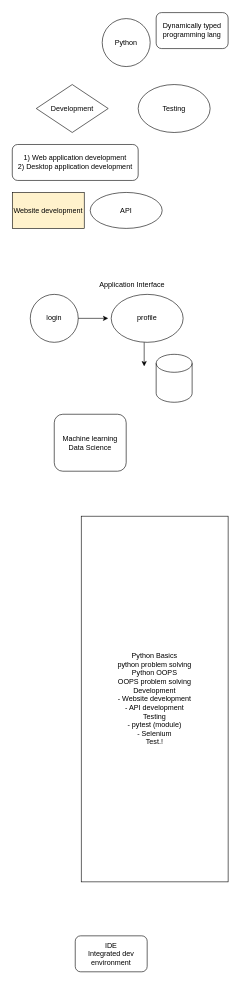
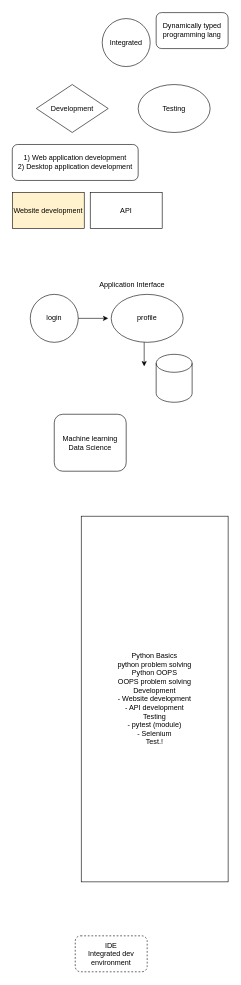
node "Python": label "Python" -> "Integrated"
node "API": shape ellipse -> rectangle
node "IDE Integrated dev environment": style solid -> dashed
